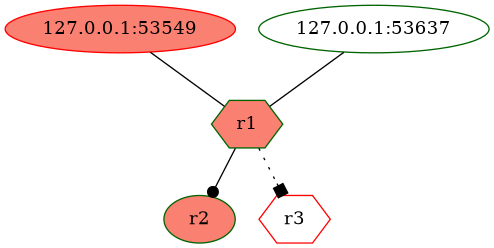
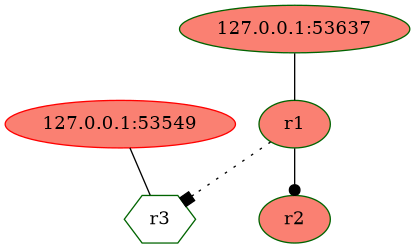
node "127.0.0.1:53637": fillcolor white -> salmon
edge "127.0.0.1:53549" -- "r1": now "127.0.0.1:53549" -- "r3"
node "r1": shape hexagon -> ellipse
node "r3": color red -> darkgreen
